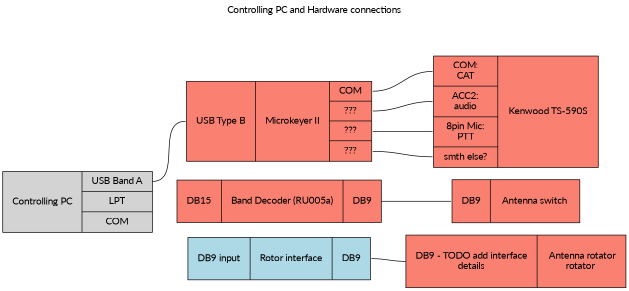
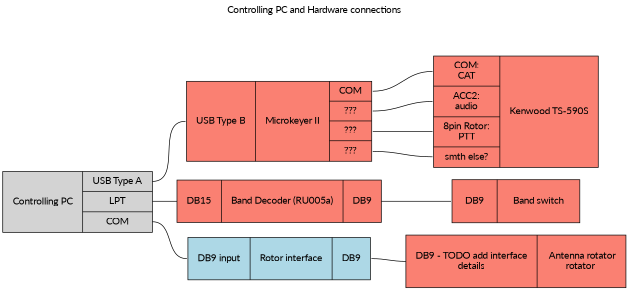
node "COM:": text "8pin Mic:" -> "8pin Rotor:"
node "Controlling PC": text "USB Band A" -> "USB Type A"
edge "DB15" -- "Controlling PC": added
node "DB9": text "Antenna switch" -> "Band switch"
edge "Controlling PC" -- "DB9 input": added
